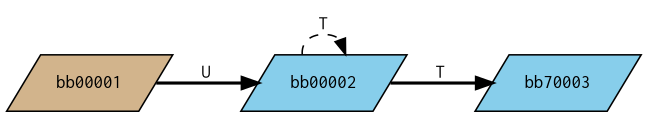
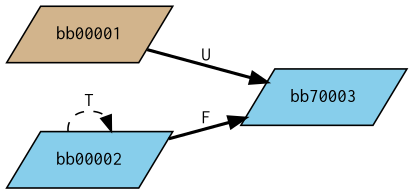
edge "bb00002" -> "bb70003": label "T" -> "F"
edge "bb00001" -> "bb00002": now "bb00001" -> "bb70003"
